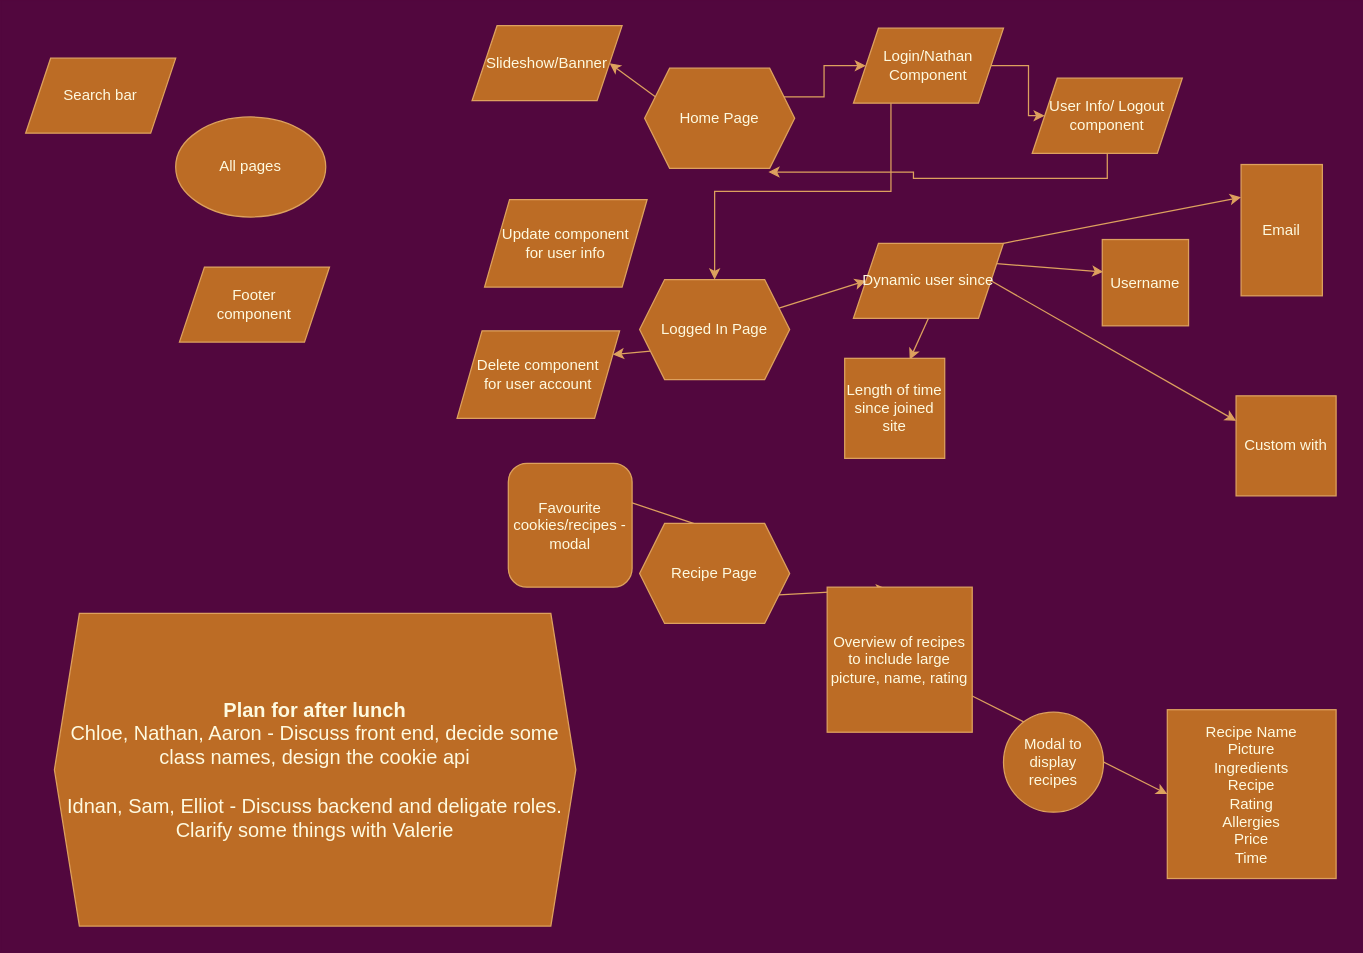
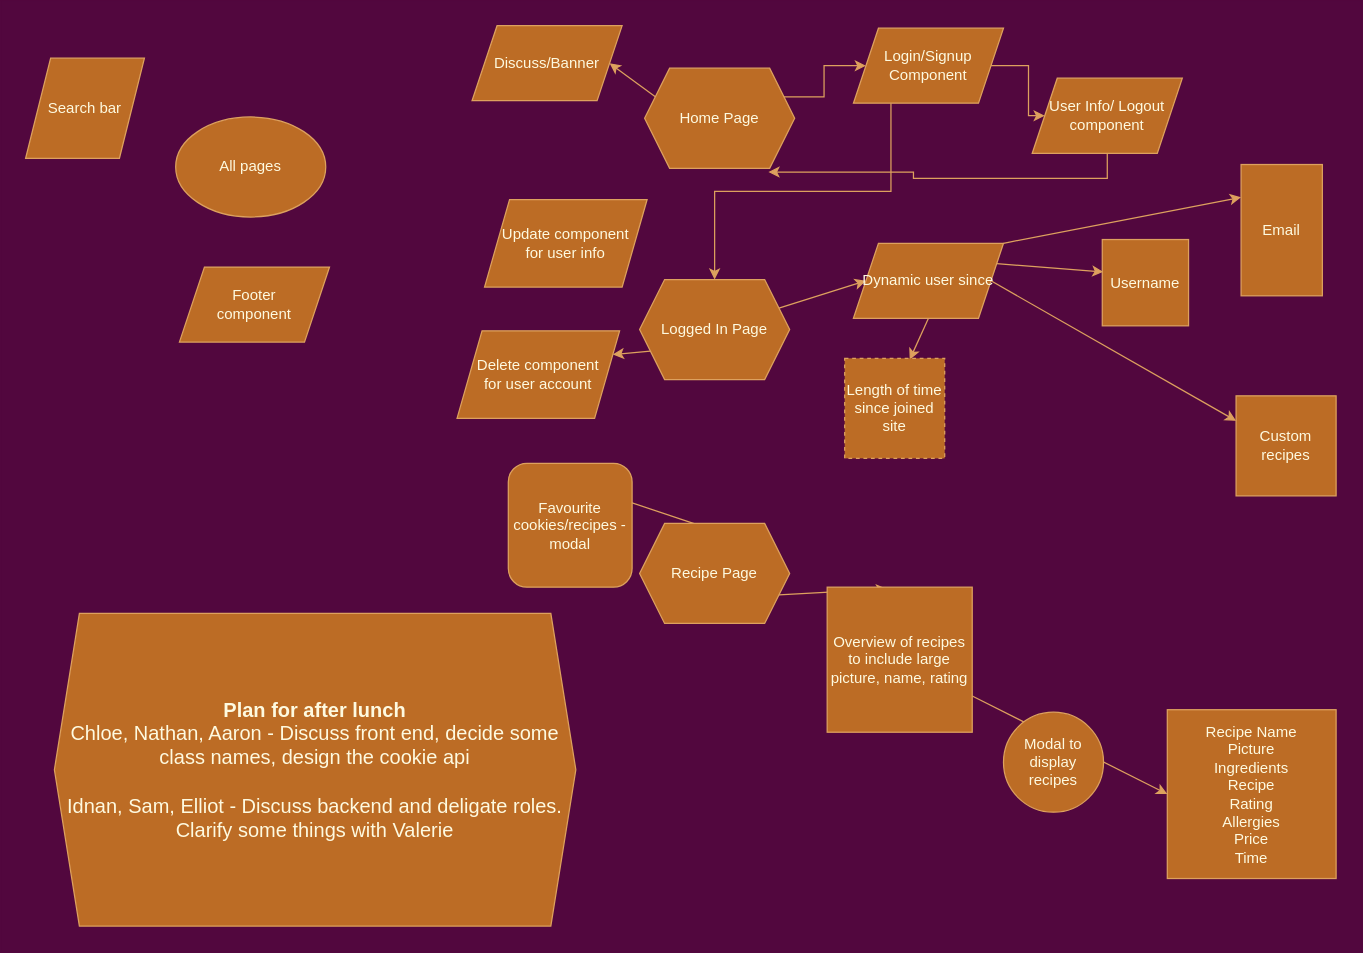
node "Slideshow/Banner": label "Slideshow/Banner" -> "Discuss/Banner"
node "Login/Nathan Component": label "Login/Nathan Component" -> "Login/Signup Component"
node "Search bar": size 150x75 -> 119x100
node "Length of time since joined site": style solid -> dashed
node "Custom with": label "Custom with" -> "Custom recipes"
